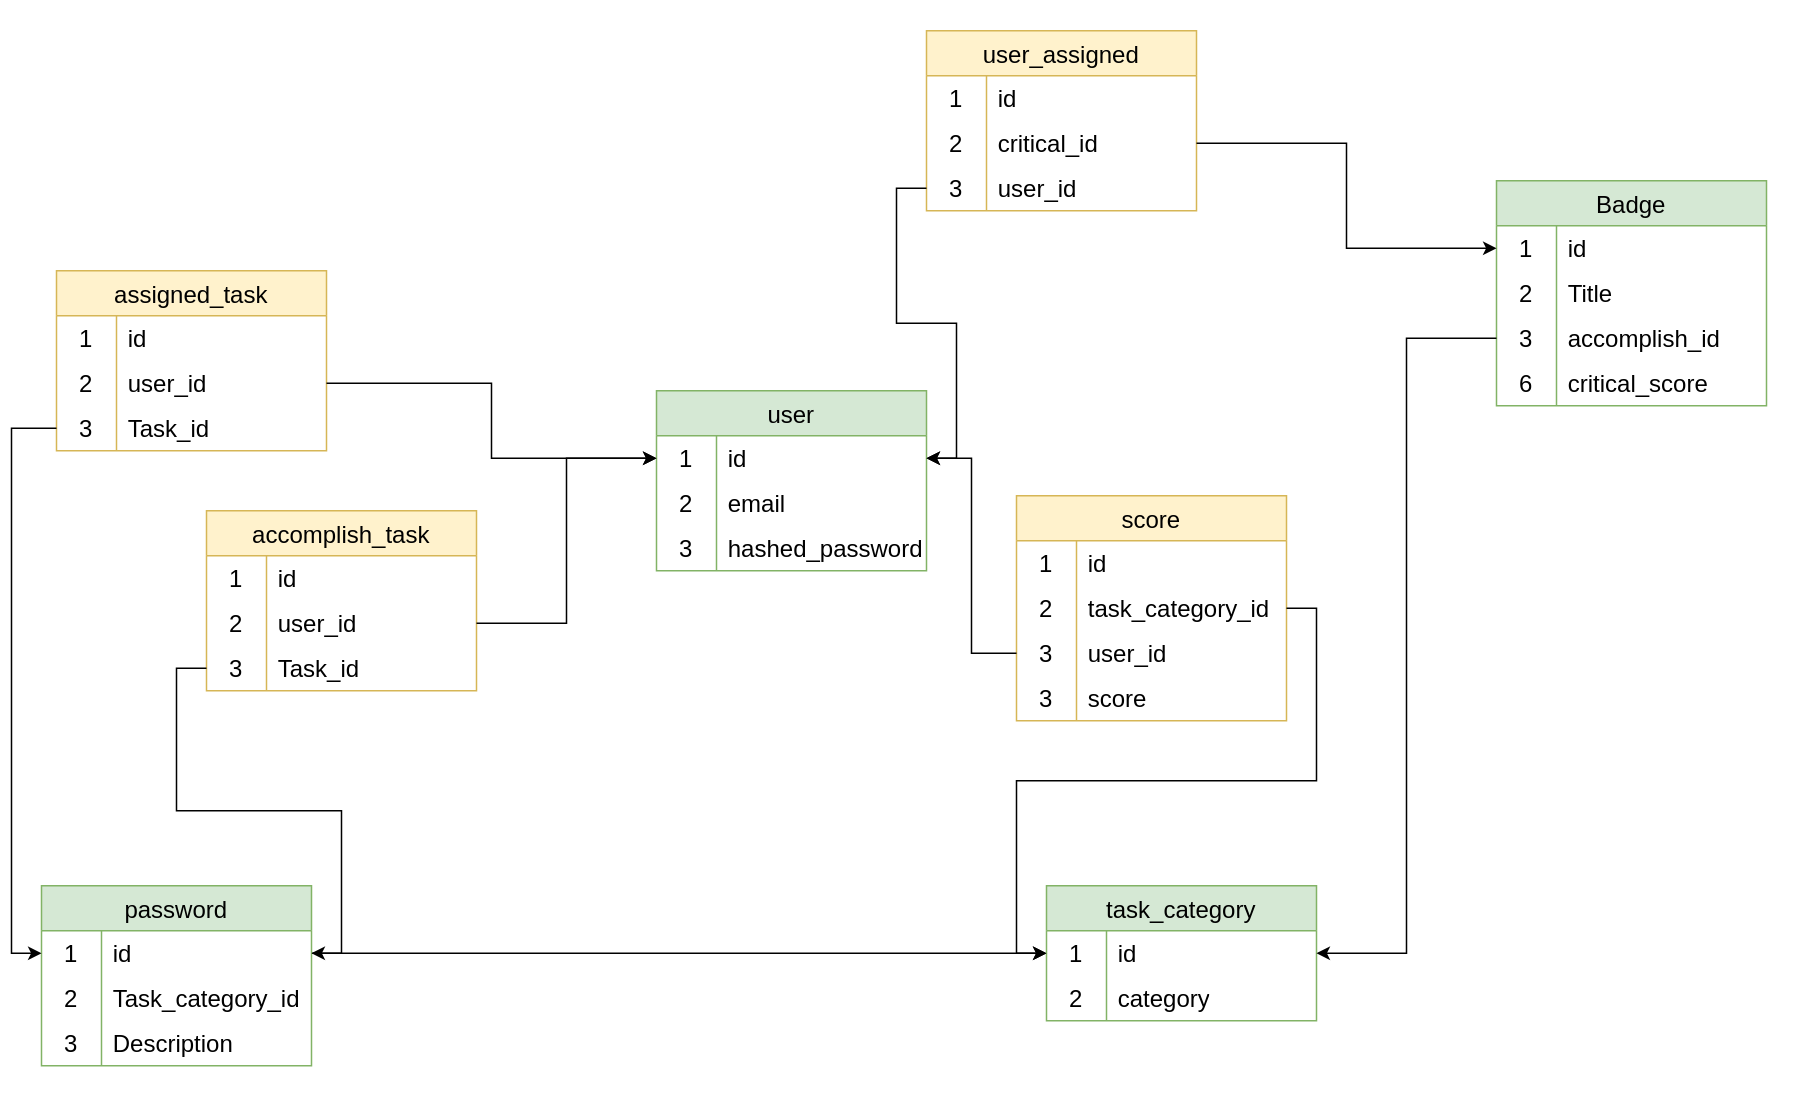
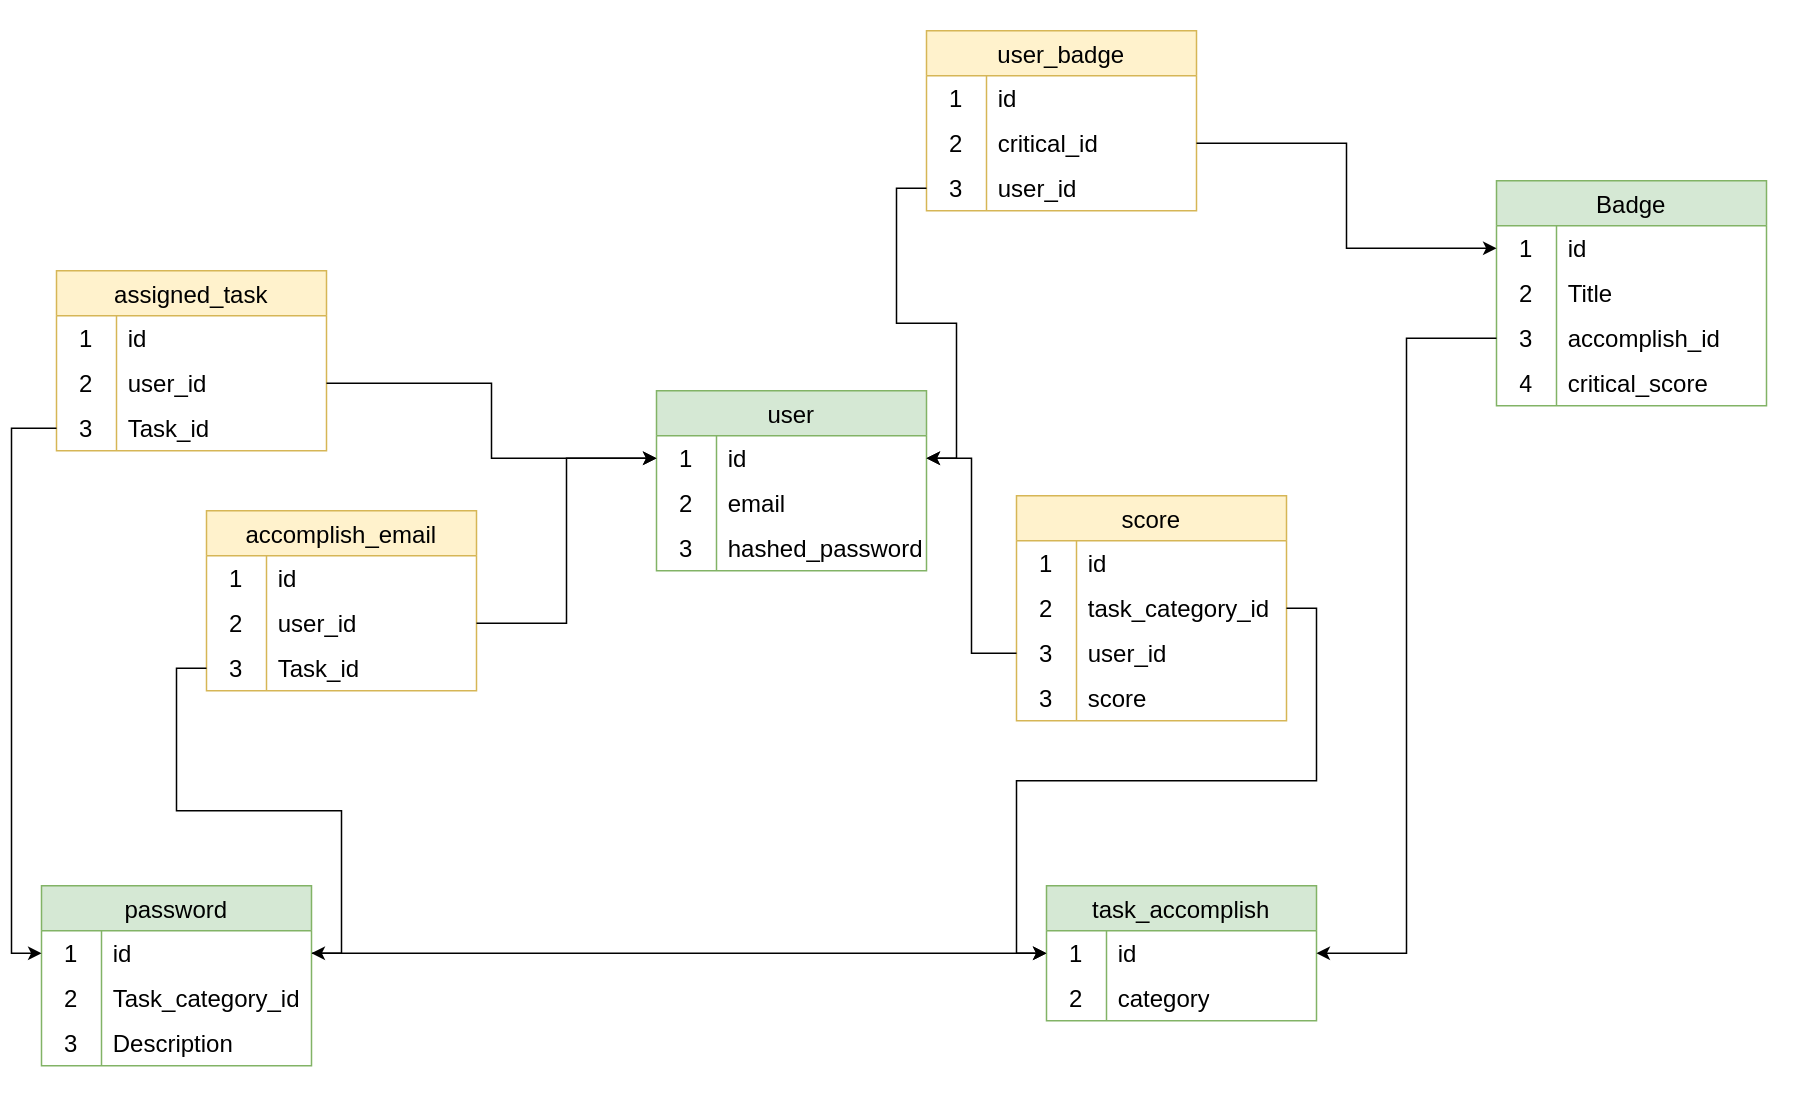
node "user_assigned": label "user_assigned" -> "user_badge"
node "6": label "6" -> "4"
node "accomplish_task": label "accomplish_task" -> "accomplish_email"
node "task_category": label "task_category" -> "task_accomplish"
